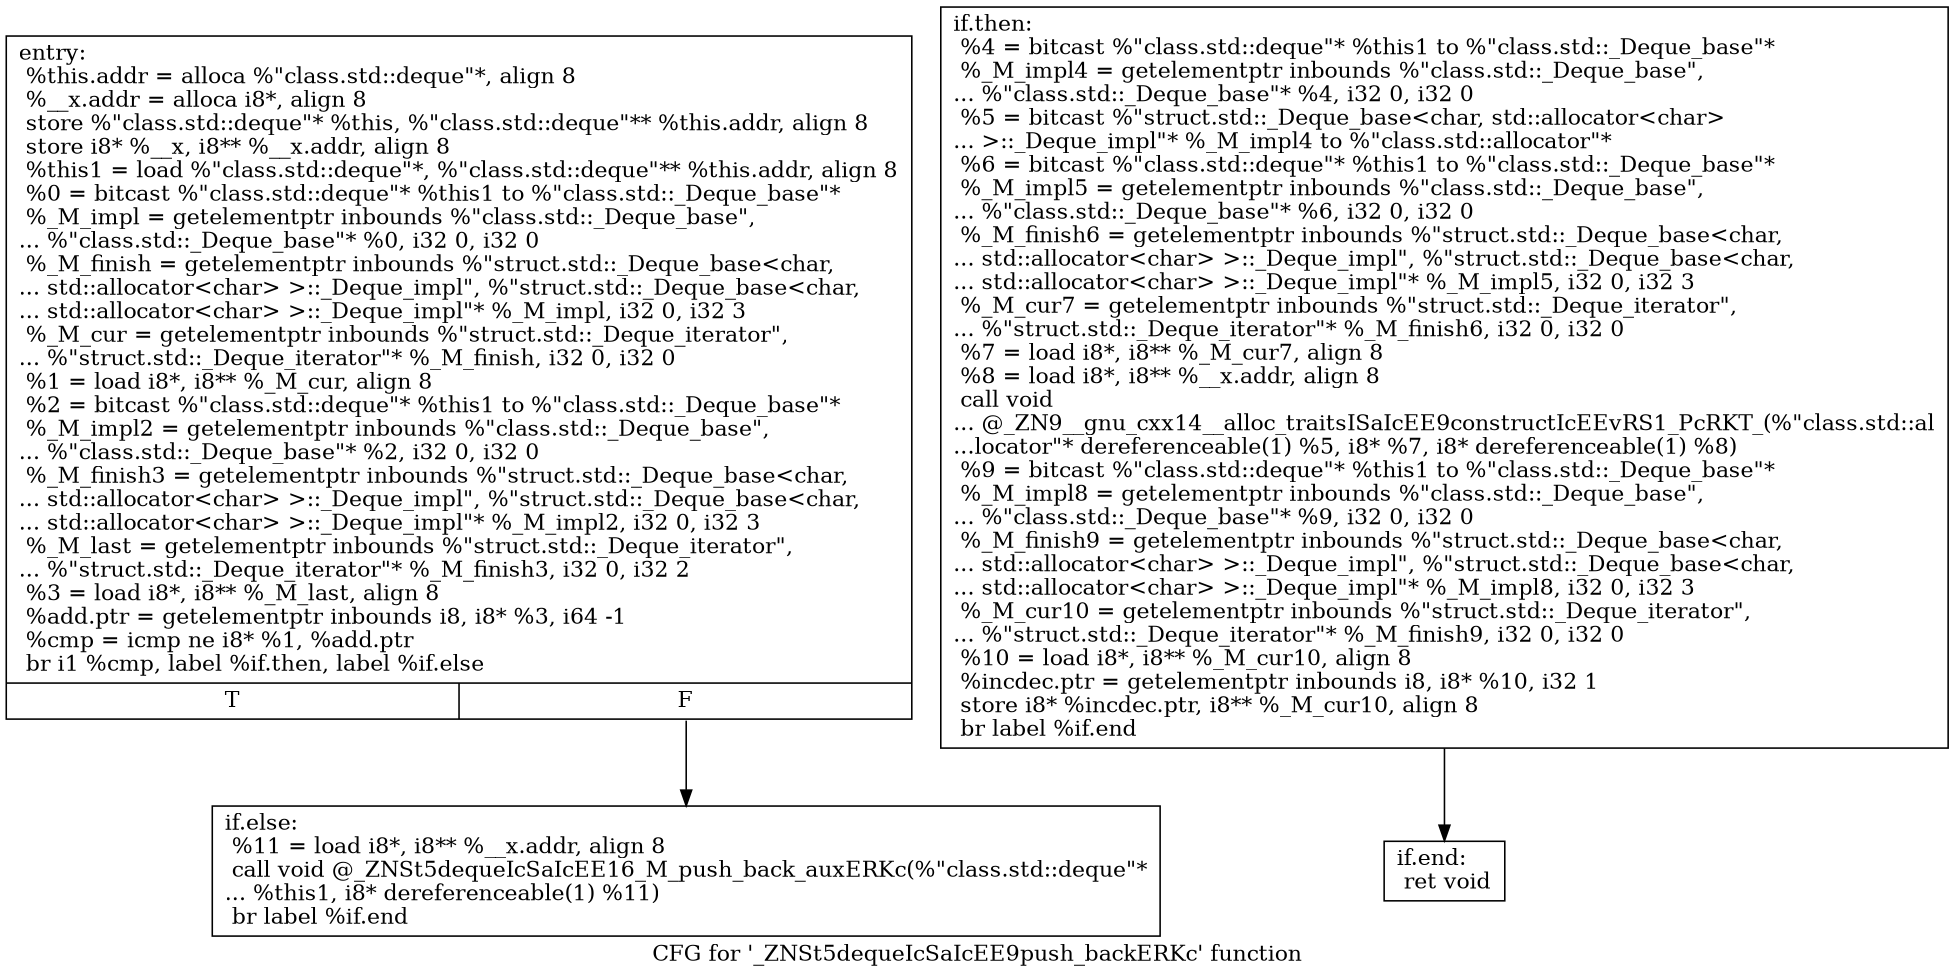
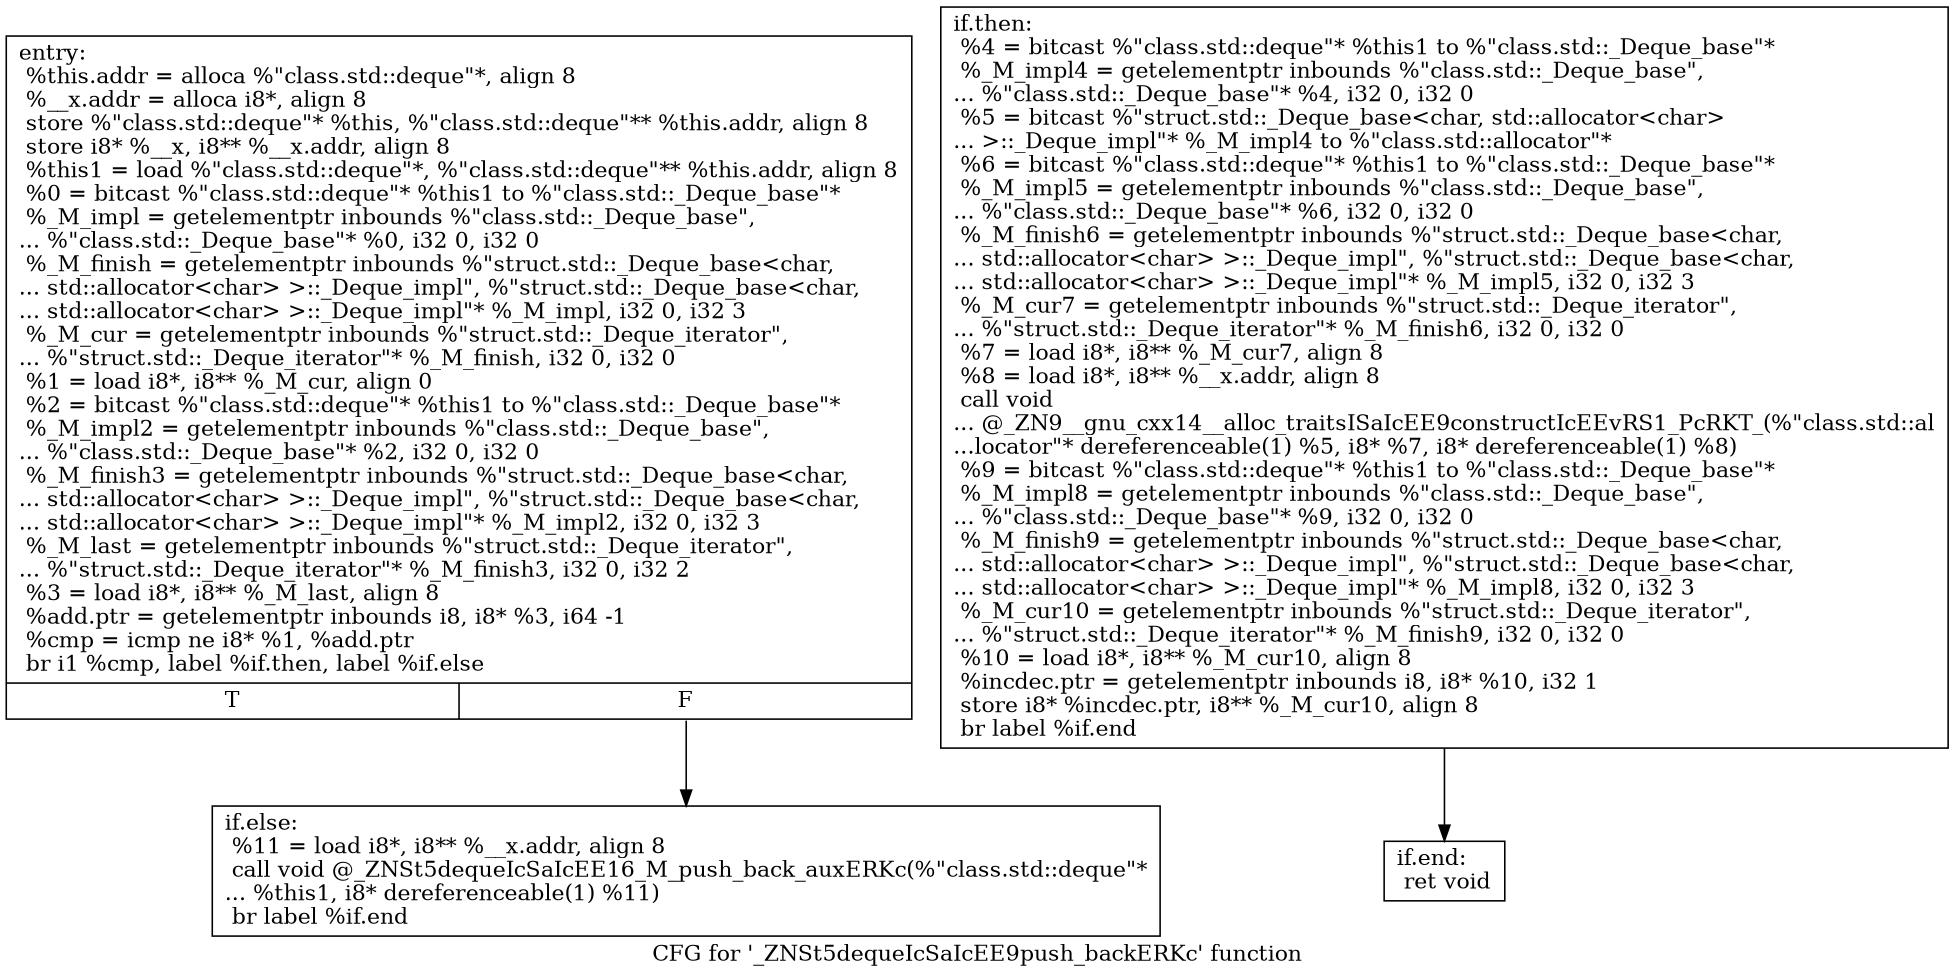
node "entry:": text "%1 = load i8*, i8** %_M_cur, align 8" -> "%1 = load i8*, i8** %_M_cur, align 0"
